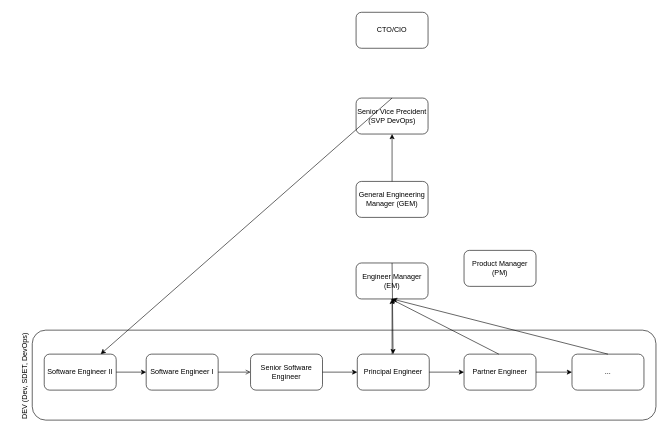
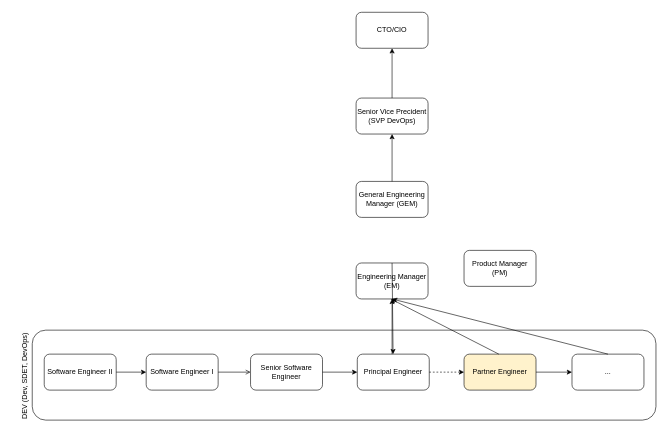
edge "Senior Vice Precident (SVP DevOps)" -> "Software Engineer II": now "Senior Vice Precident (SVP DevOps)" -> "CTO/CIO"
node "Engineer Manager (EM)": label "Engineer Manager (EM)" -> "Engineering Manager (EM)"
edge "Principal Engineer" -> "Partner Engineer": style solid -> dashed
node "Partner Engineer": fillcolor #ffffff -> #fff2cc
